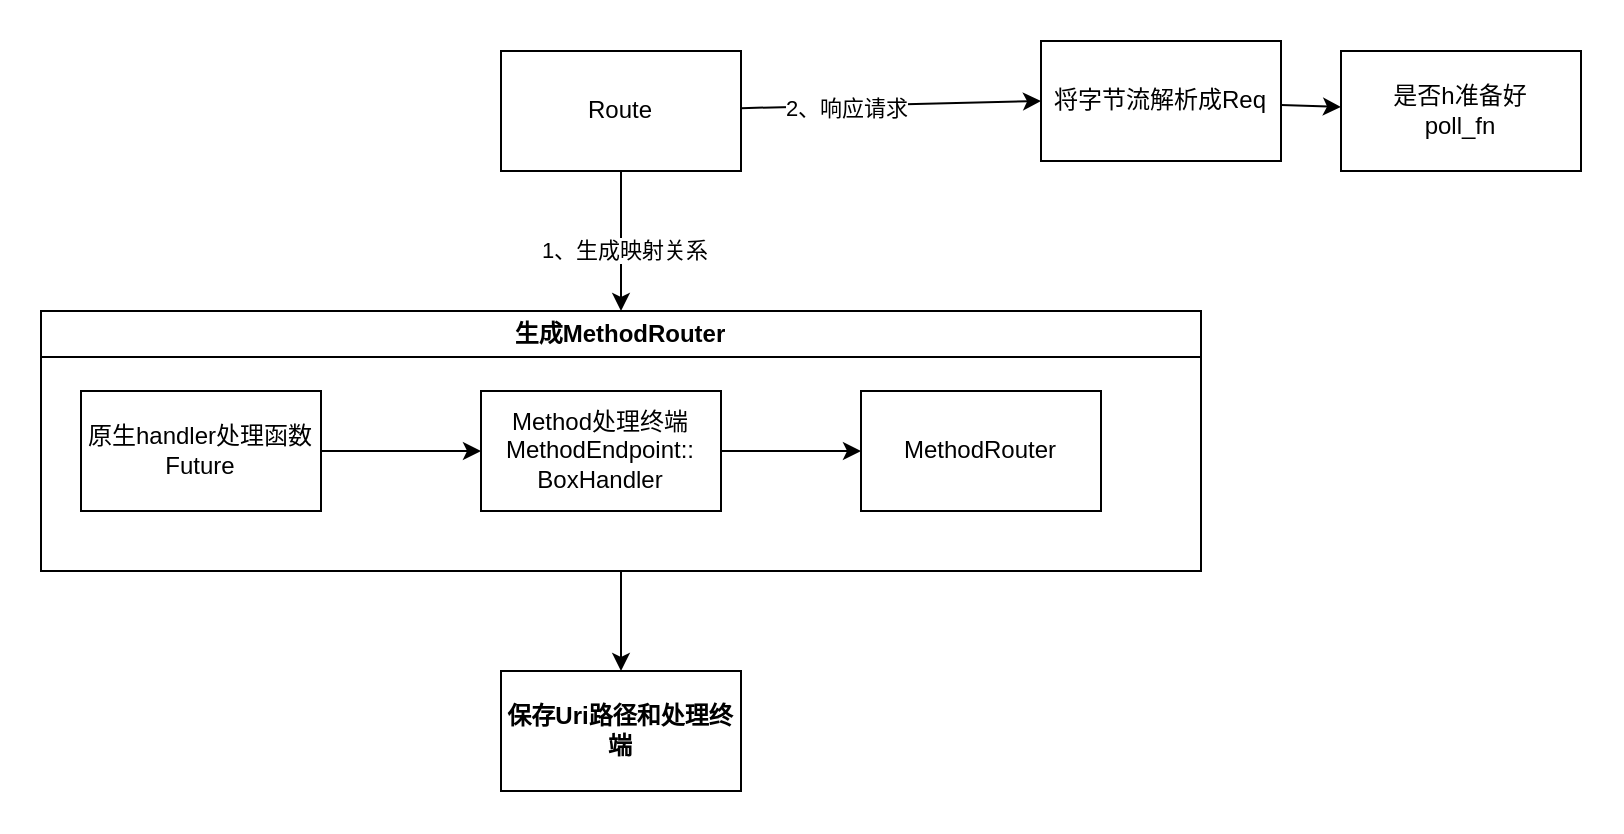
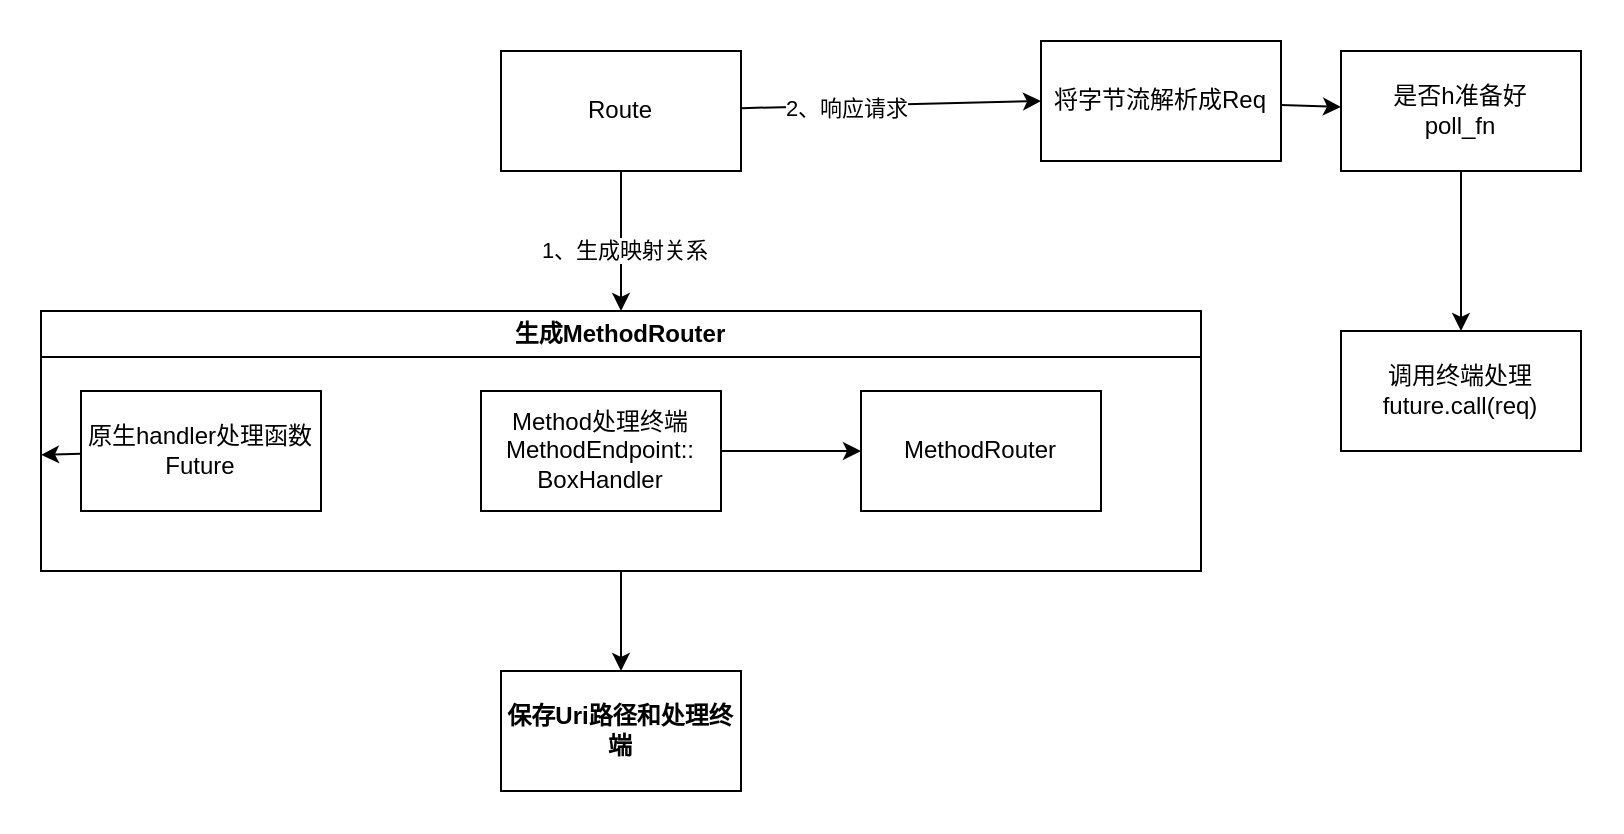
edge "是否h准备好 poll_fn" -> "调用终端处理 future.call(req)": added
node "调用终端处理 future.call(req)": added
edge "原生handler处理函数 Future" -> "Method处理终端 MethodEndpoint:: BoxHandler": now "原生handler处理函数 Future" -> "生成MethodRouter"
